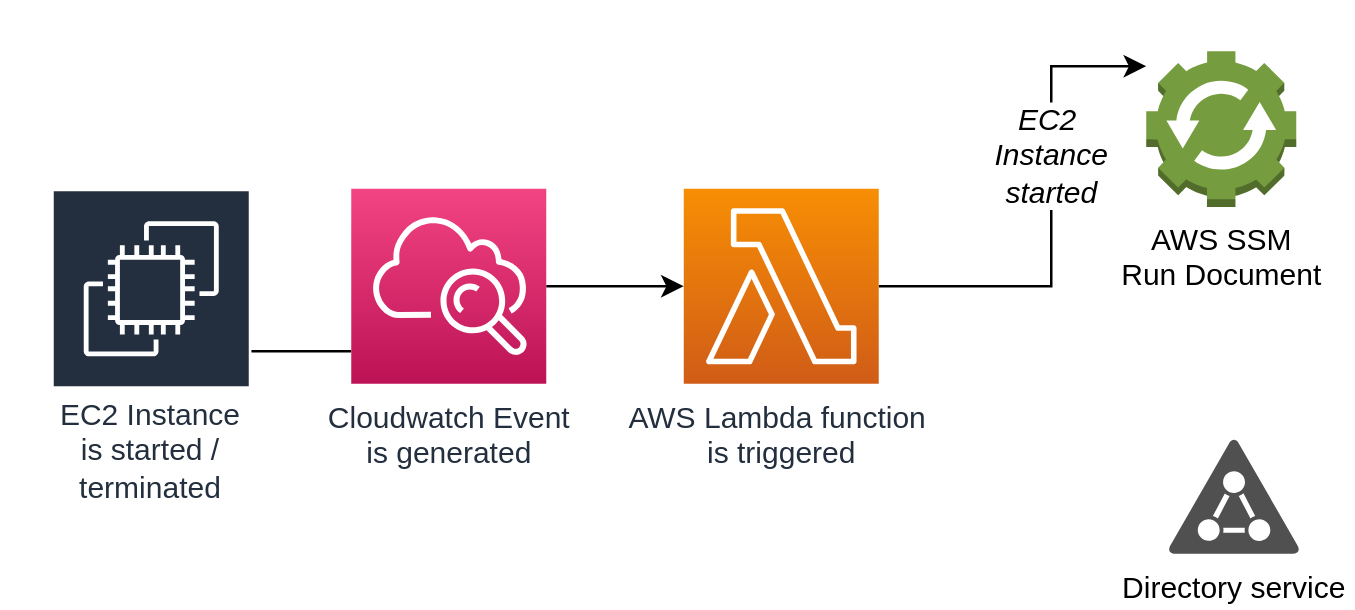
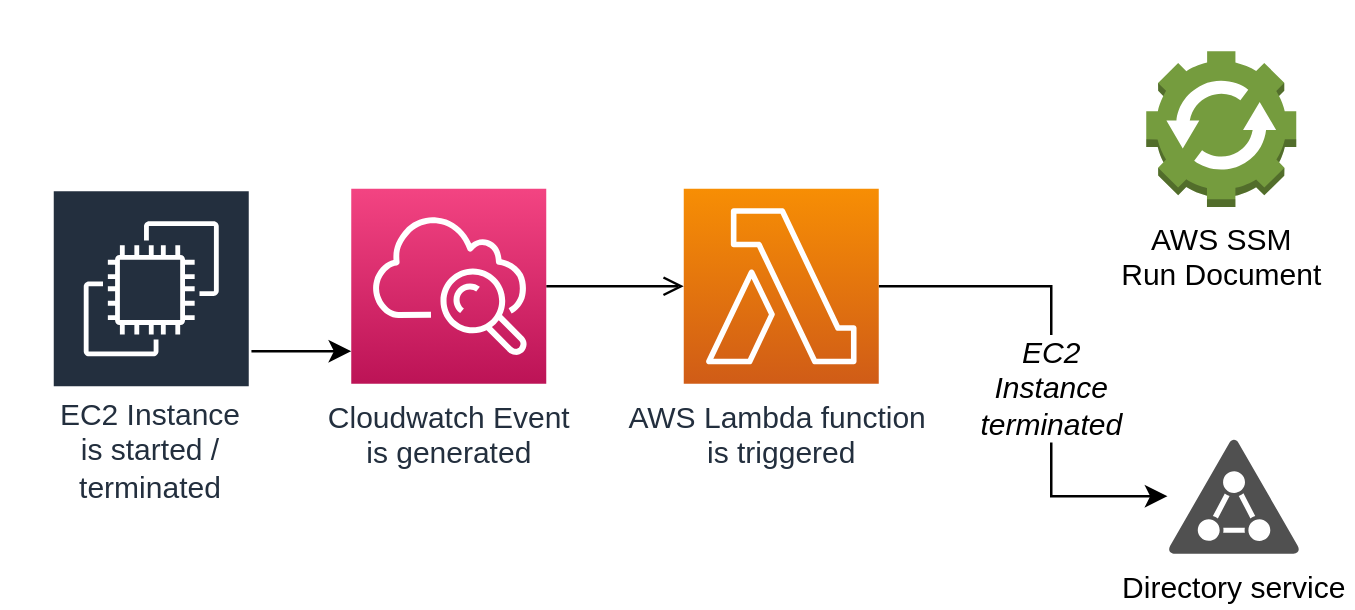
edge "AWS Lambda function is triggered" -> "AWS SSM Run Document": removed, label "EC2 Instance started"
edge "Cloudwatch Event is generated" -> "AWS Lambda function is triggered": arrowhead classic -> open
edge "Cloudwatch Event is generated" -- "EC2 Instance is started / terminated": arrowhead none -> classic
edge "AWS Lambda function is triggered" -> "Directory service": added, label "EC2 Instance terminated"
